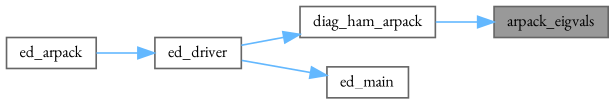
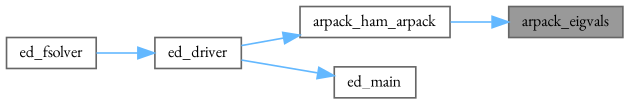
node "diag_ham_arpack": label "diag_ham_arpack" -> "arpack_ham_arpack"
node "ed_arpack": label "ed_arpack" -> "ed_fsolver"
